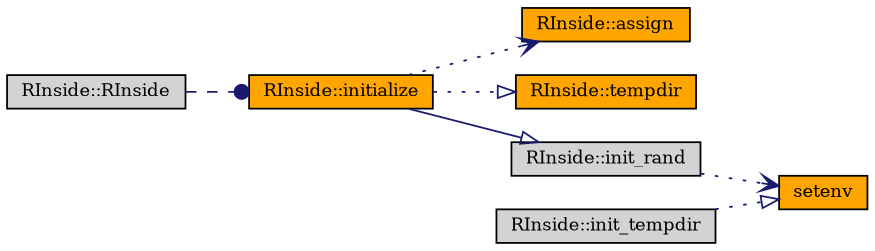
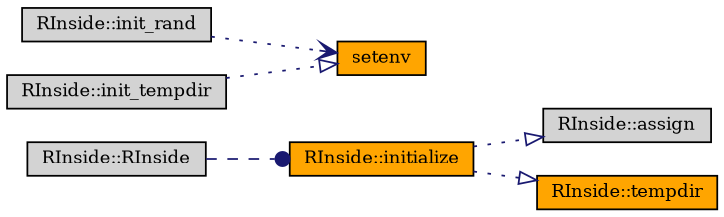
node "RInside::assign": fillcolor orange -> lightgrey
edge "RInside::initialize" -> "RInside::assign": arrowhead vee -> onormal
edge "RInside::initialize" -> "RInside::init_rand": removed
